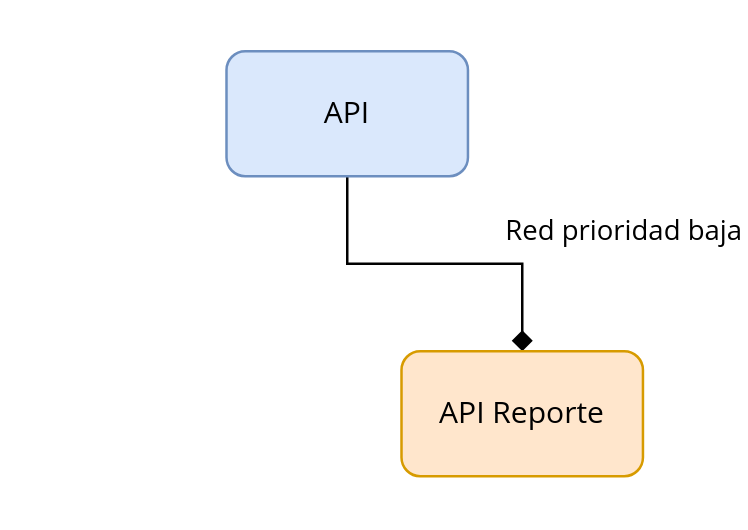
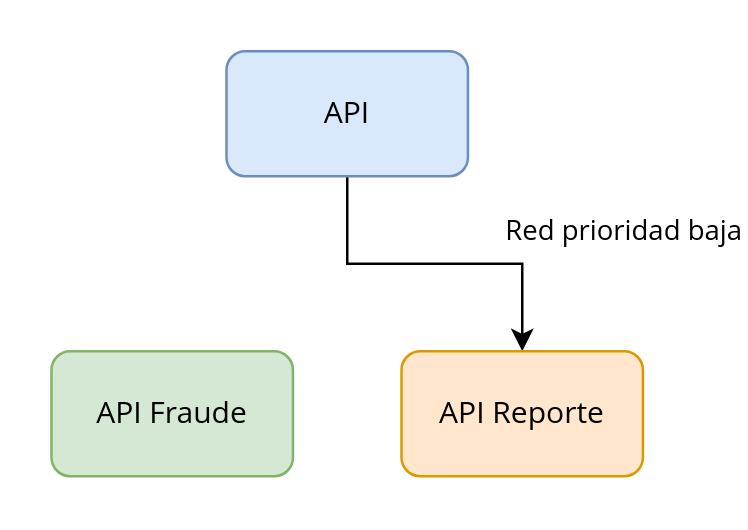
edge "API" -> "API Reporte": arrowhead diamond -> classic
node "API Fraude": added
